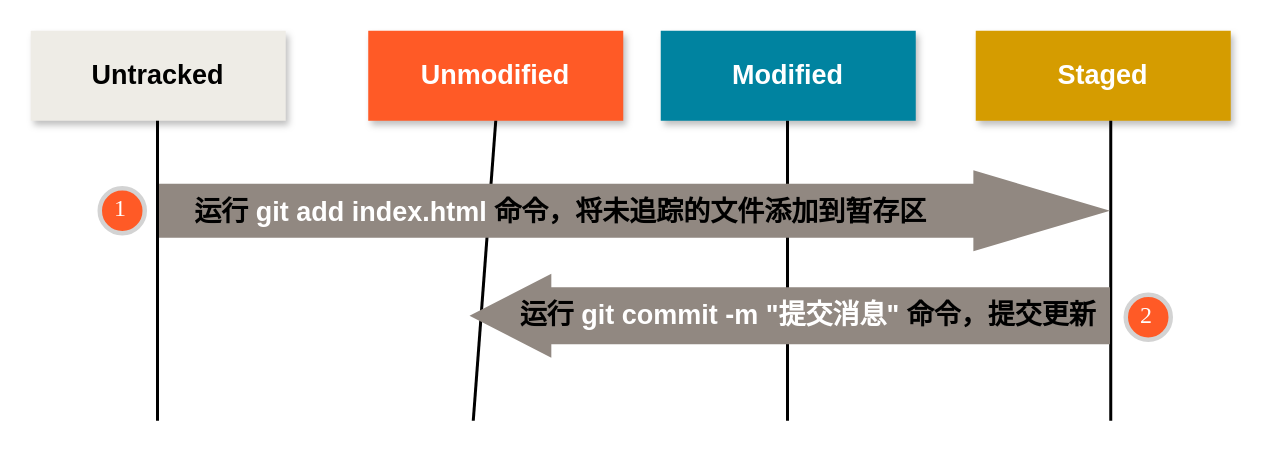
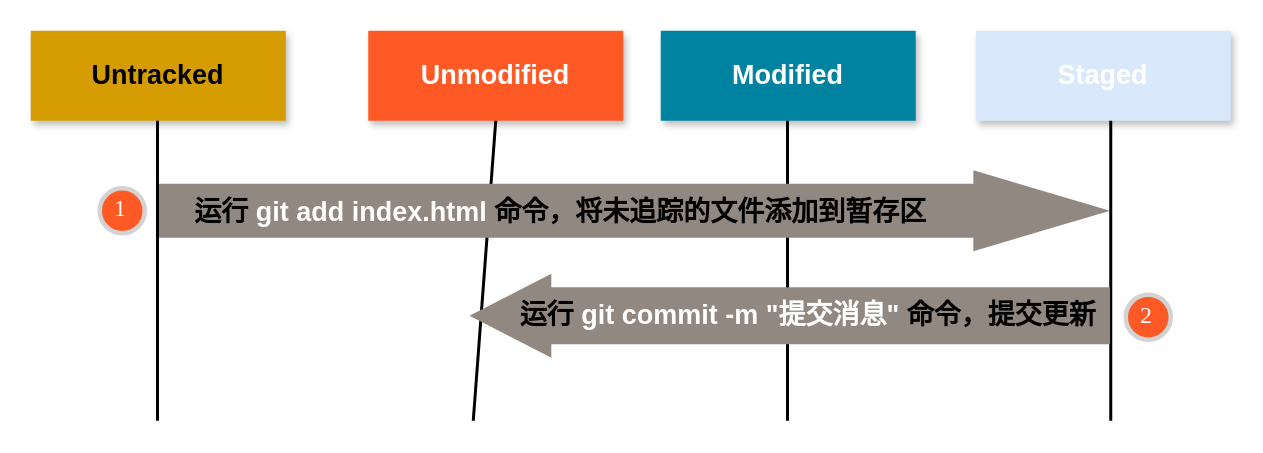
node "Untracked": fillcolor #eeece6 -> #d59c00
node "Staged": fillcolor #d59c00 -> #dae8fc
